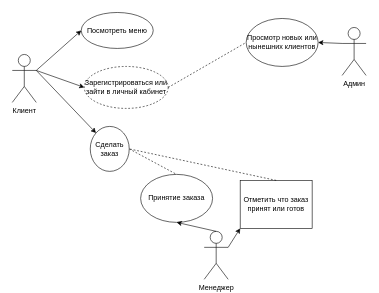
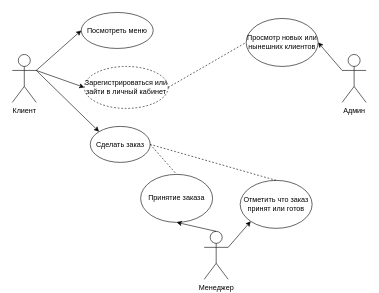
node "Админ": moved (354, 51) -> (354, 78)
node "Сделать заказ": size 39x45 -> 60x36
node "Отметить что заказ принят или готов": shape rectangle -> ellipse
